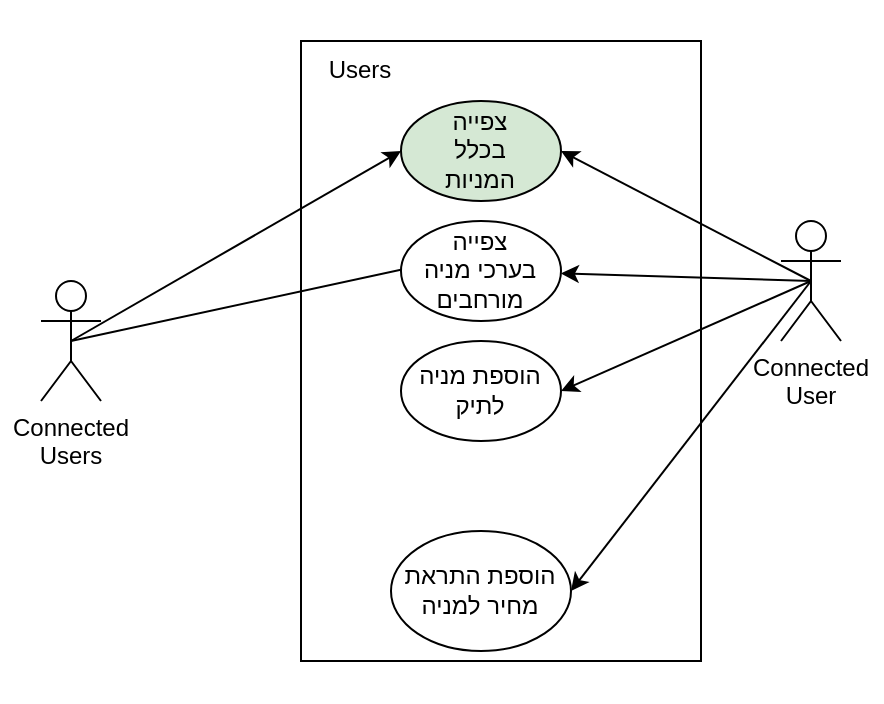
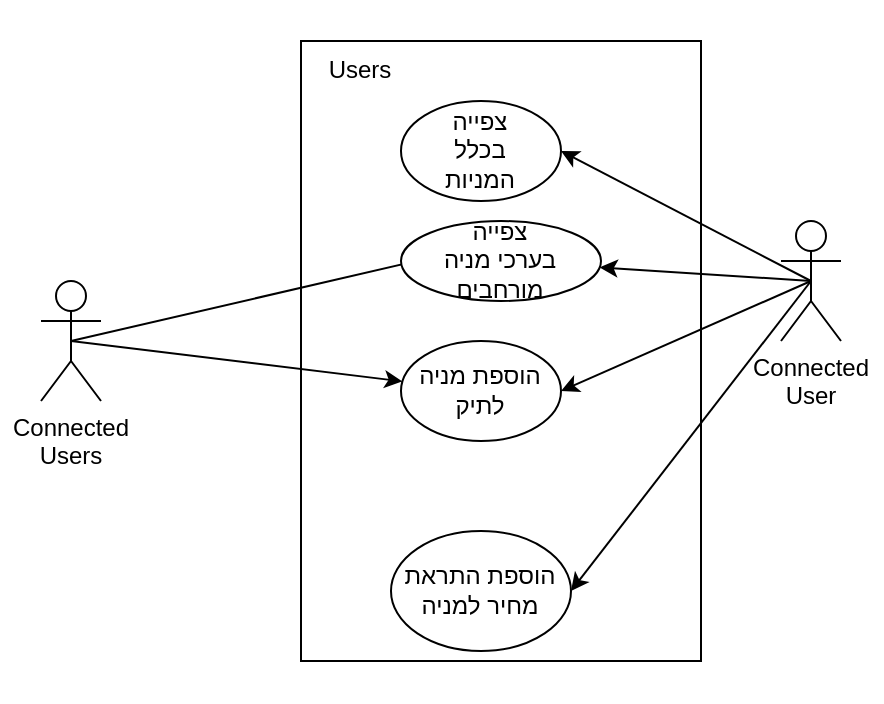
node "צפייה בכלל המניות": fillcolor #d5e8d4 -> #ffffff
edge "Connected Users" -> "צפייה בכלל המניות": now "Connected Users" -> "הוספת מניה לתיק"
node "צפייה בערכי מניה מורחבים": size 160x100 -> 200x80
